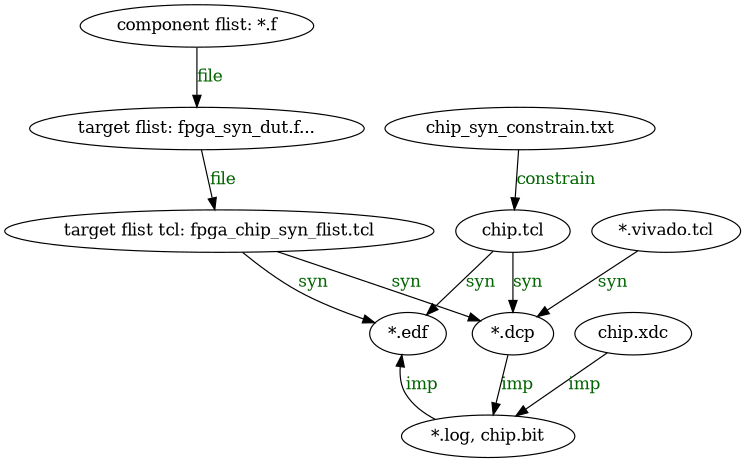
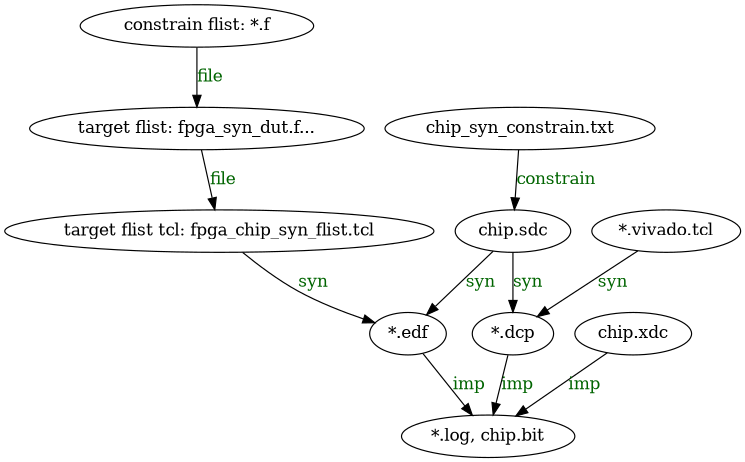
node "component flist: *.f": label "component flist: *.f" -> "constrain flist: *.f"
node "chip.tcl": label "chip.tcl" -> "chip.sdc"
edge "target flist tcl: fpga_chip_syn_flist.tcl" -> "*.dcp": removed, label "syn"
edge "*.log, chip.bit" -> "*.edf": reversed
